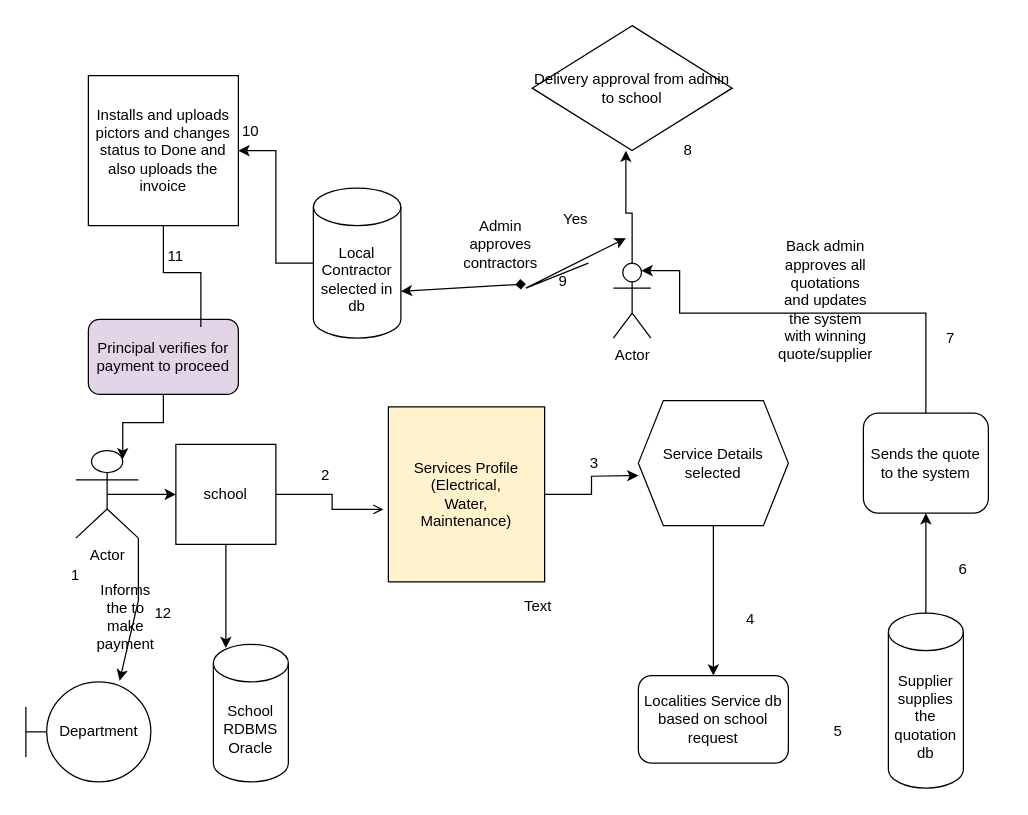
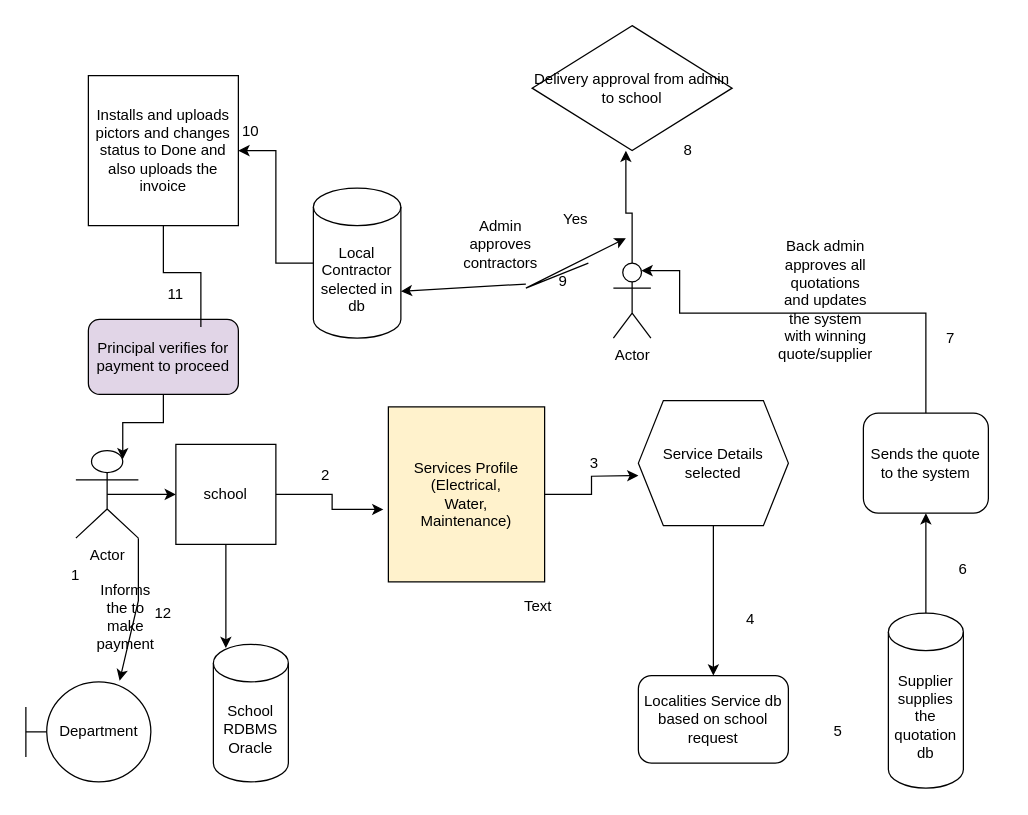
node "11": moved (176, 257) -> (176, 294)
edge "Local Contractor selected in db" -- "9": arrowhead diamond -> none
edge "school" -> "Services Profile (Electrical, Water, Maintenance)": arrowhead open -> classic
